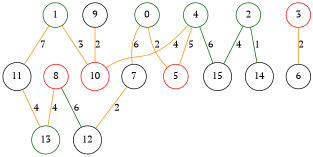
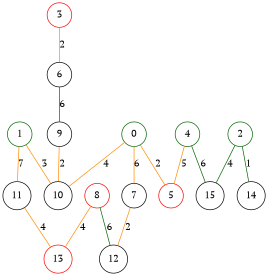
edge "4" -- "10": now "0" -- "10"
node "10": color red -> black
edge "6" -- "9": added, label "6"
node "13": color darkgreen -> red
